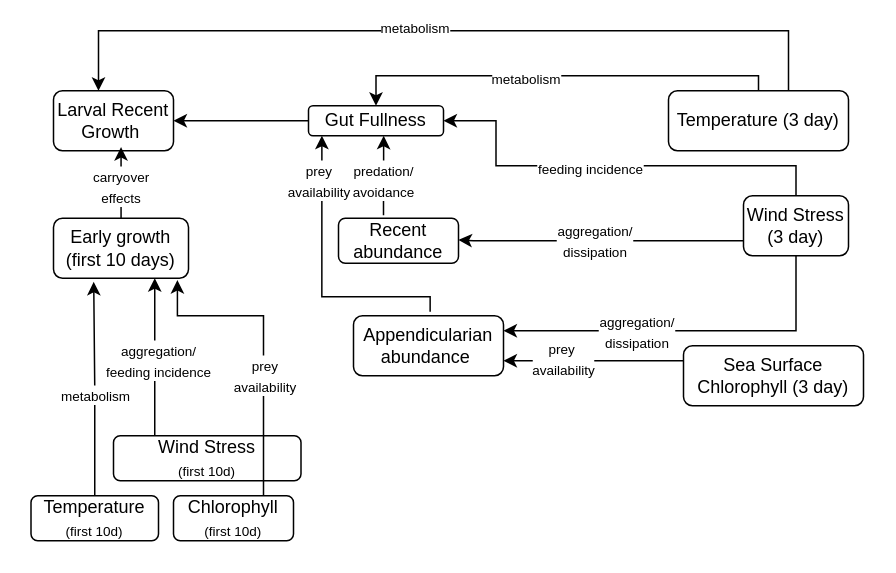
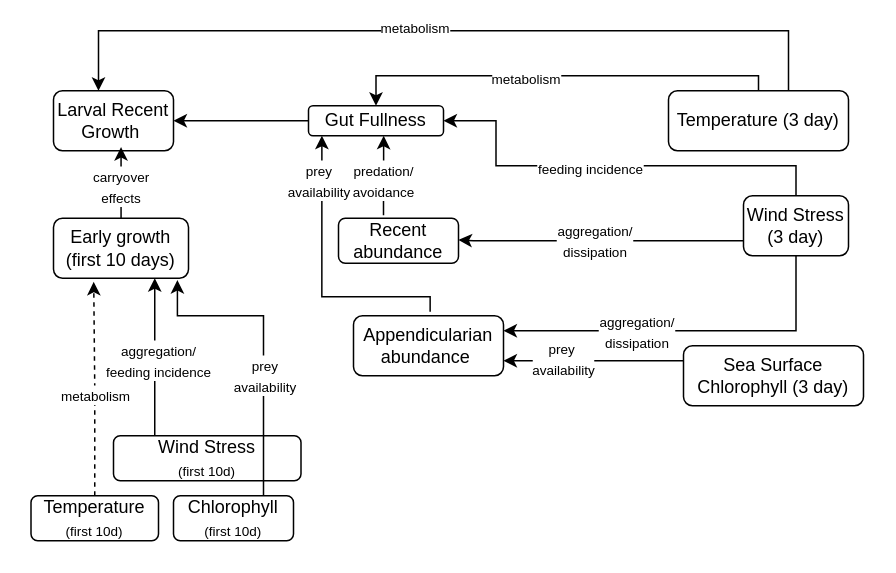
edge "Temperature (first 10d)" -> "Early growth (first 10 days)": style solid -> dashed
